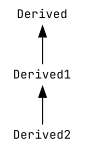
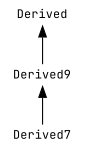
node "Derived1": label "Derived1" -> "Derived9"
node "Derived2": label "Derived2" -> "Derived7"
